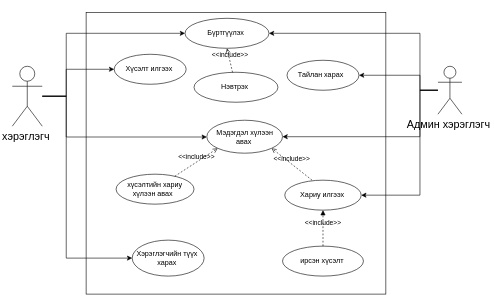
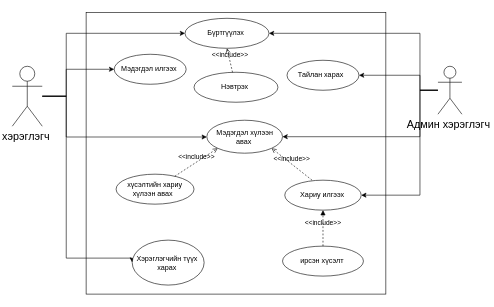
node "Хүсэлт илгээх": label "Хүсэлт илгээх" -> "Мэдэгдэл илгээх"
node "Хэрэглэгчийн түүх харах": size 72x36 -> 72x45
